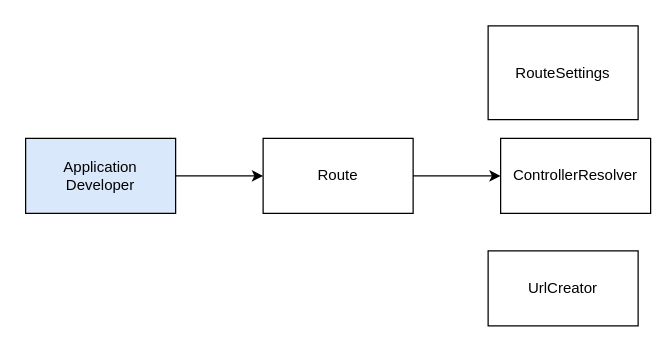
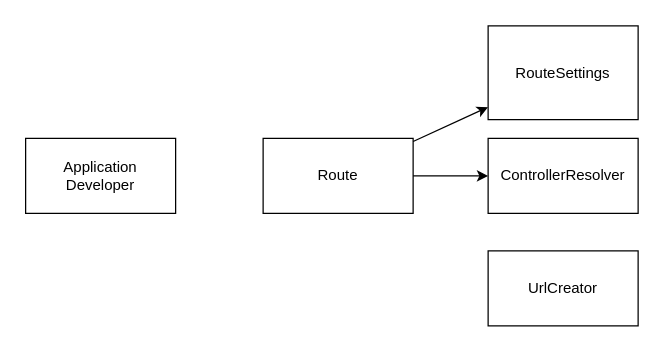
edge "Route" -> "RouteSettings": added
node "Application Developer": fillcolor #dae8fc -> #ffffff
edge "Application Developer" -> "Route": removed
node "ControllerResolver": moved (576, 176) -> (563, 176)
